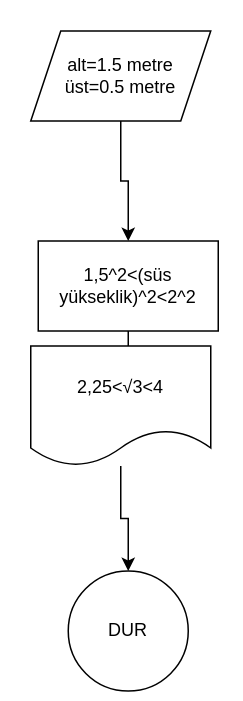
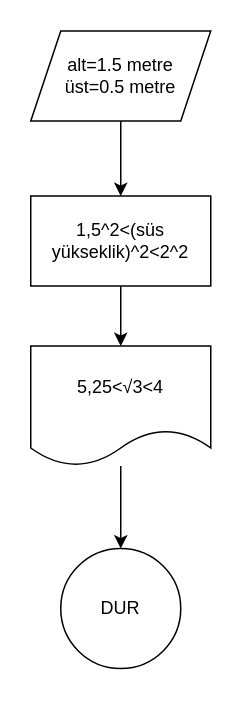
node "1,5^2<(süs yükseklik)^2<2^2": moved (128, 286) -> (121, 241)
node "2,25<√3<4": label "2,25<√3<4" -> "5,25<√3<4"
node "DUR": moved (128, 631) -> (121, 608)
